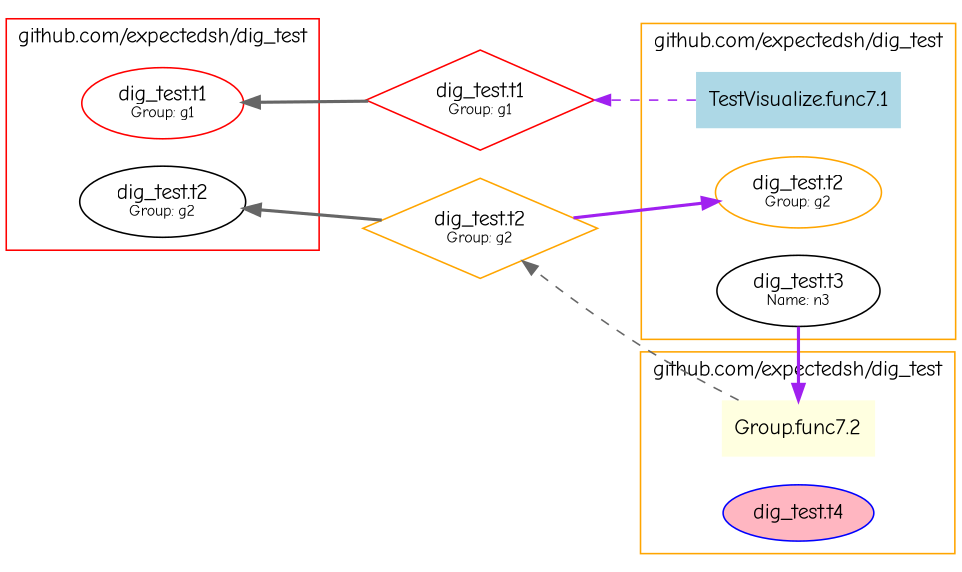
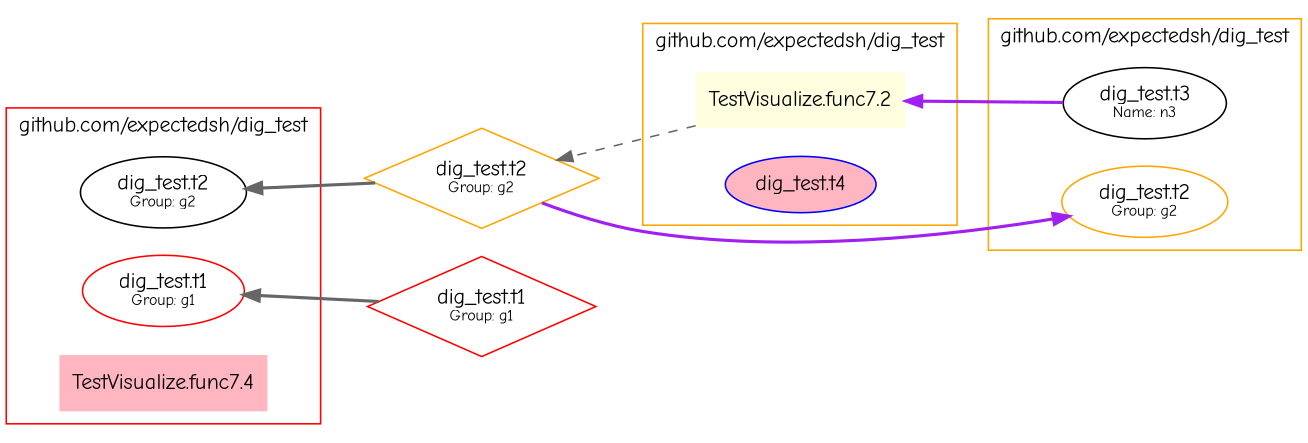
node "TestVisualize.func7.1": removed
node "TestVisualize.func7.4": added
node "Group.func7.2": label "Group.func7.2" -> "TestVisualize.func7.2"
